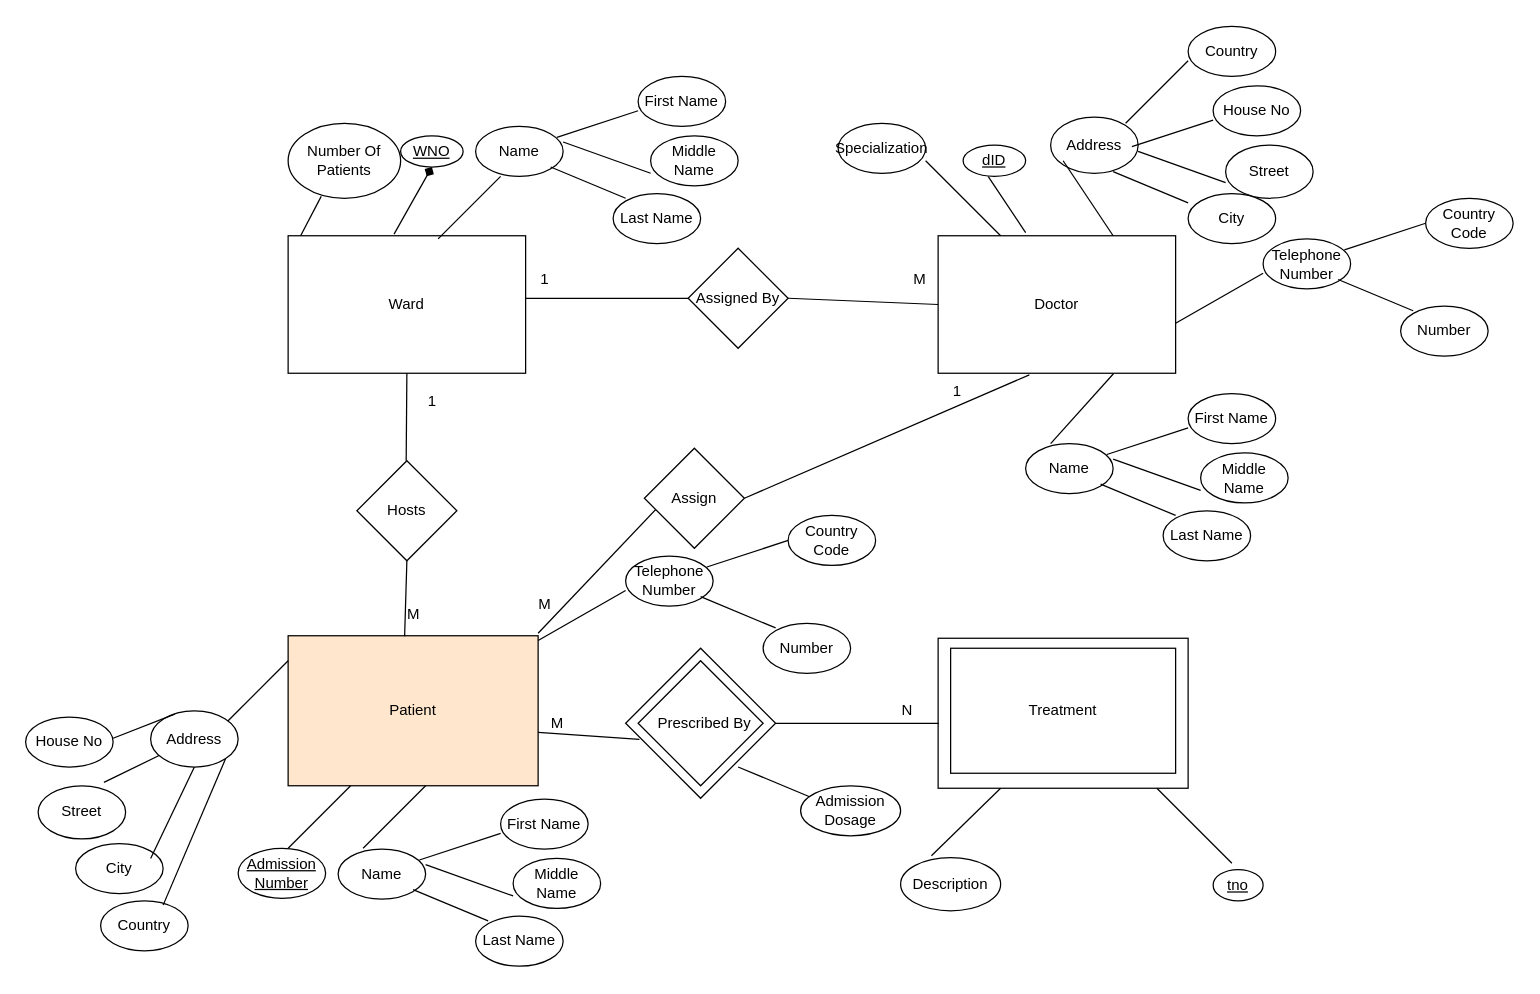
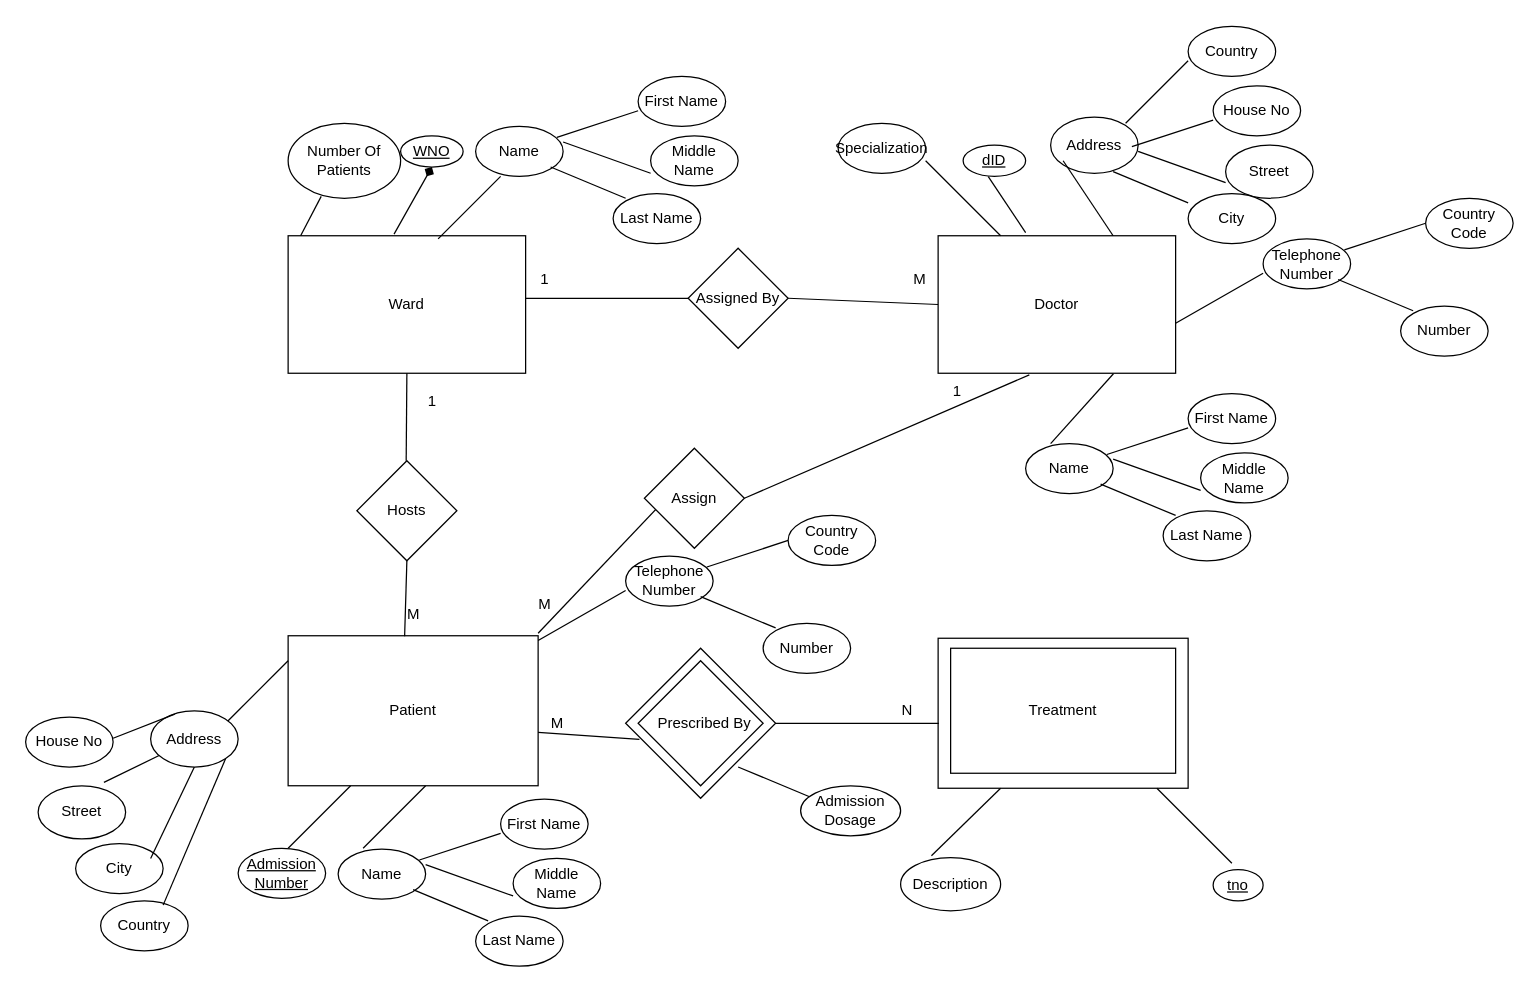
node "Patient": fillcolor #ffe6cc -> #ffffff
